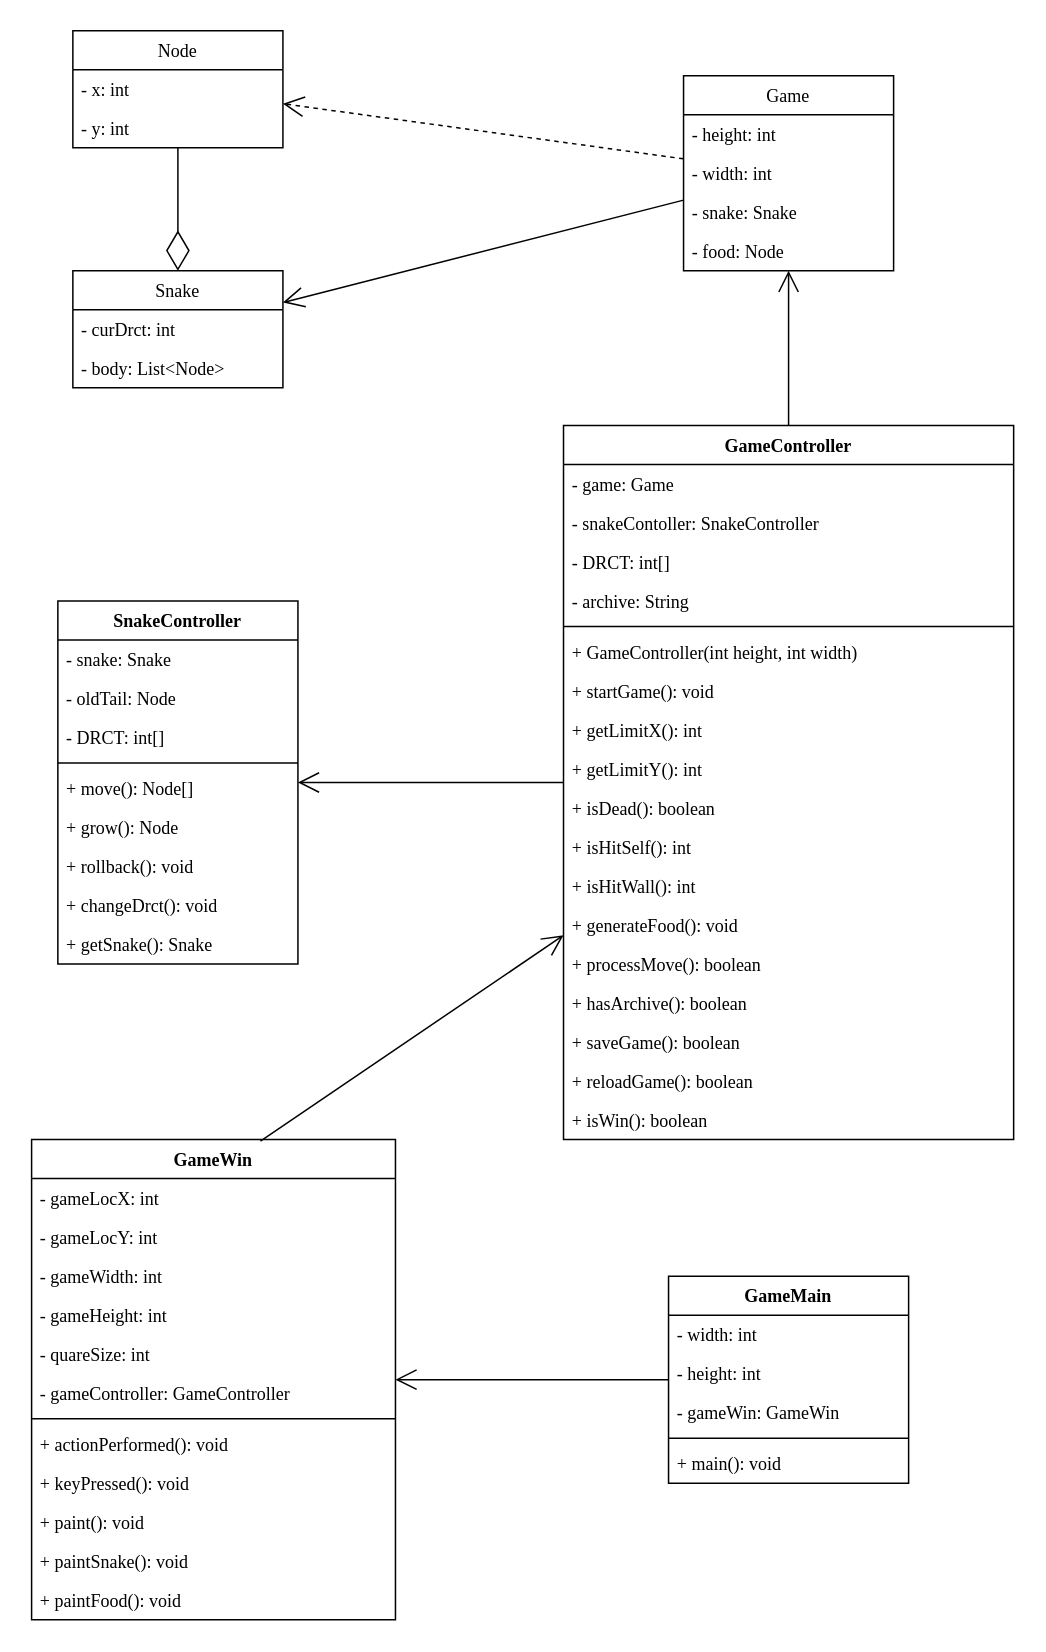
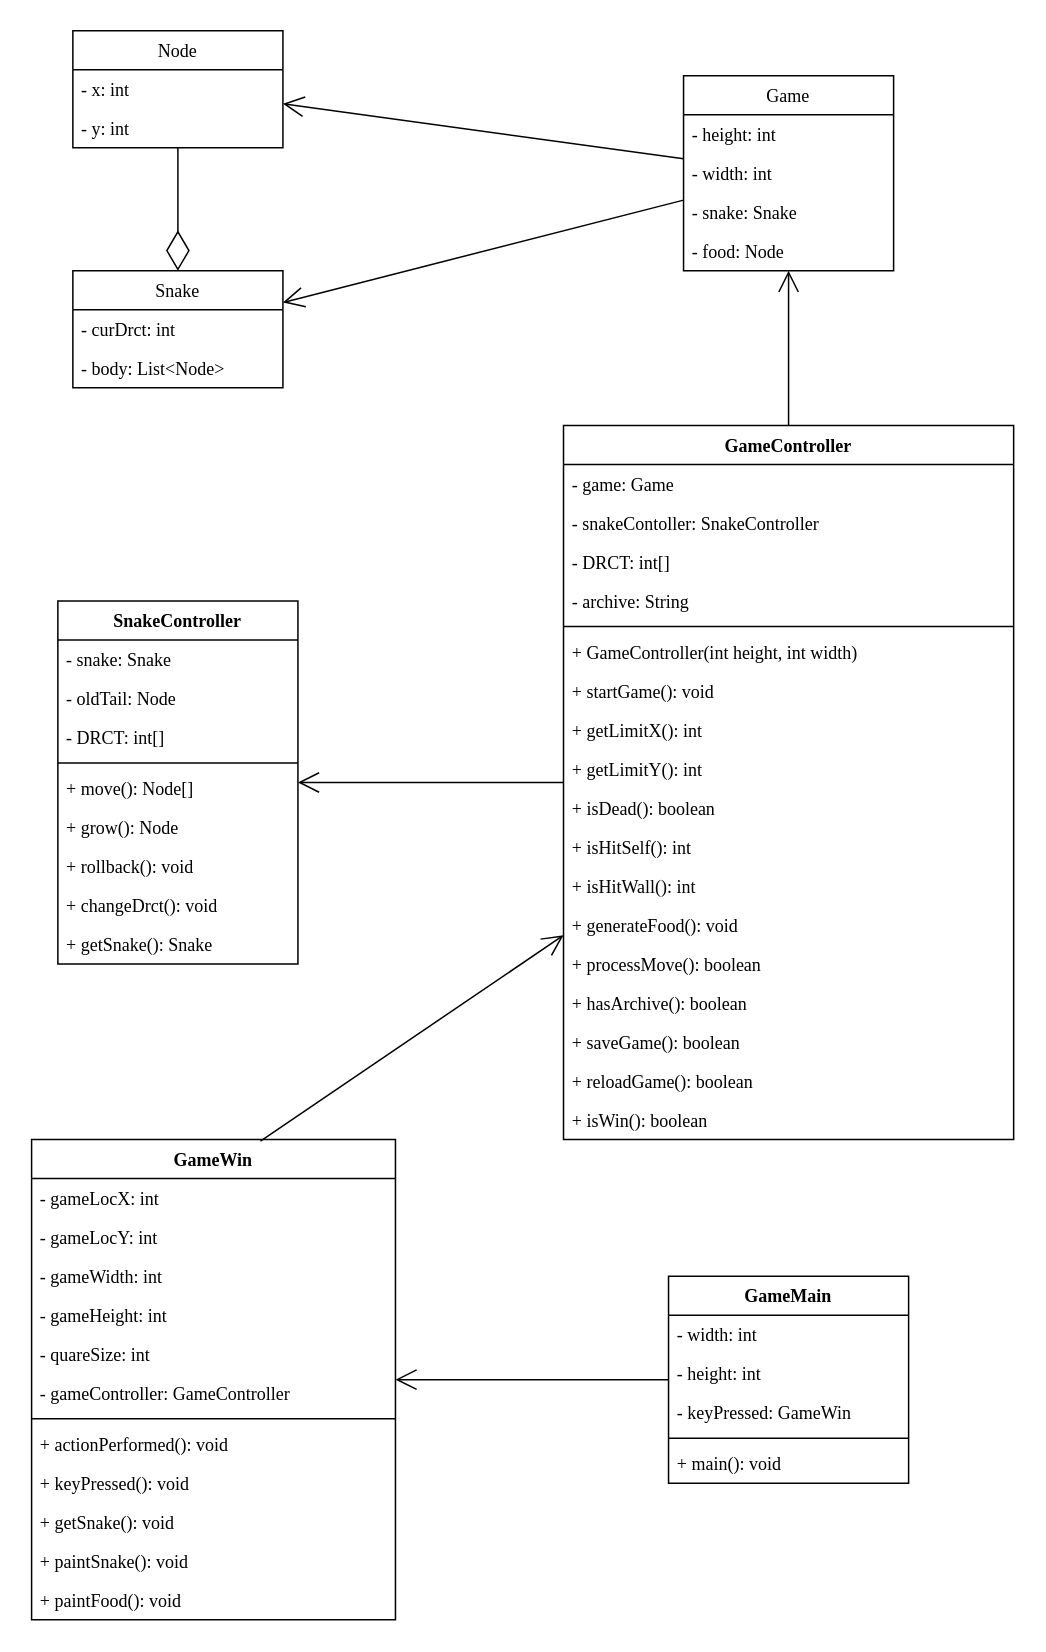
edge "Game" -> "Node": style dashed -> solid
node "- gameWin: GameWin": label "- gameWin: GameWin" -> "- keyPressed: GameWin"
node "+ paint(): void": label "+ paint(): void" -> "+ getSnake(): void"
